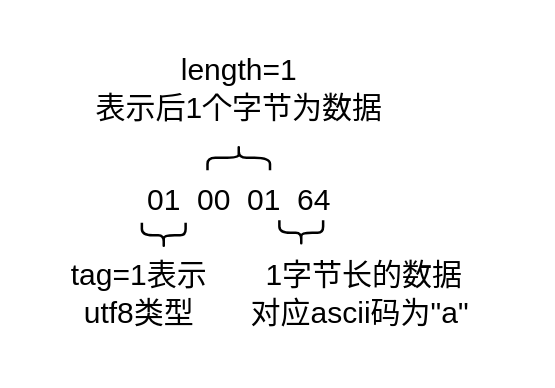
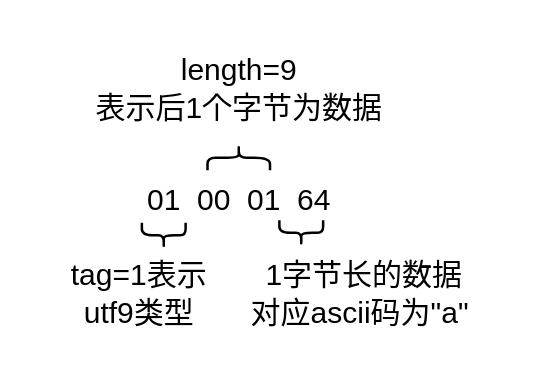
node "length=1 表示后1个字节为数据": label "length=1 表示后1个字节为数据" -> "length=9 表示后1个字节为数据"
node "tag=1表示 utf8类型": label "tag=1表示 utf8类型" -> "tag=1表示 utf9类型"
